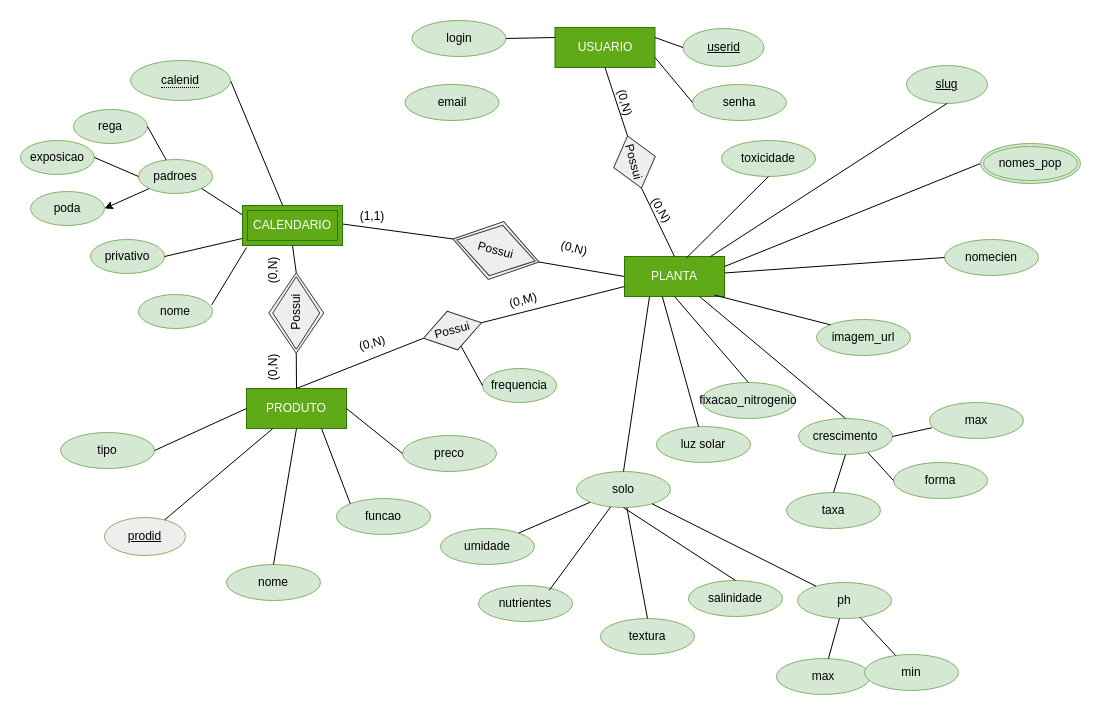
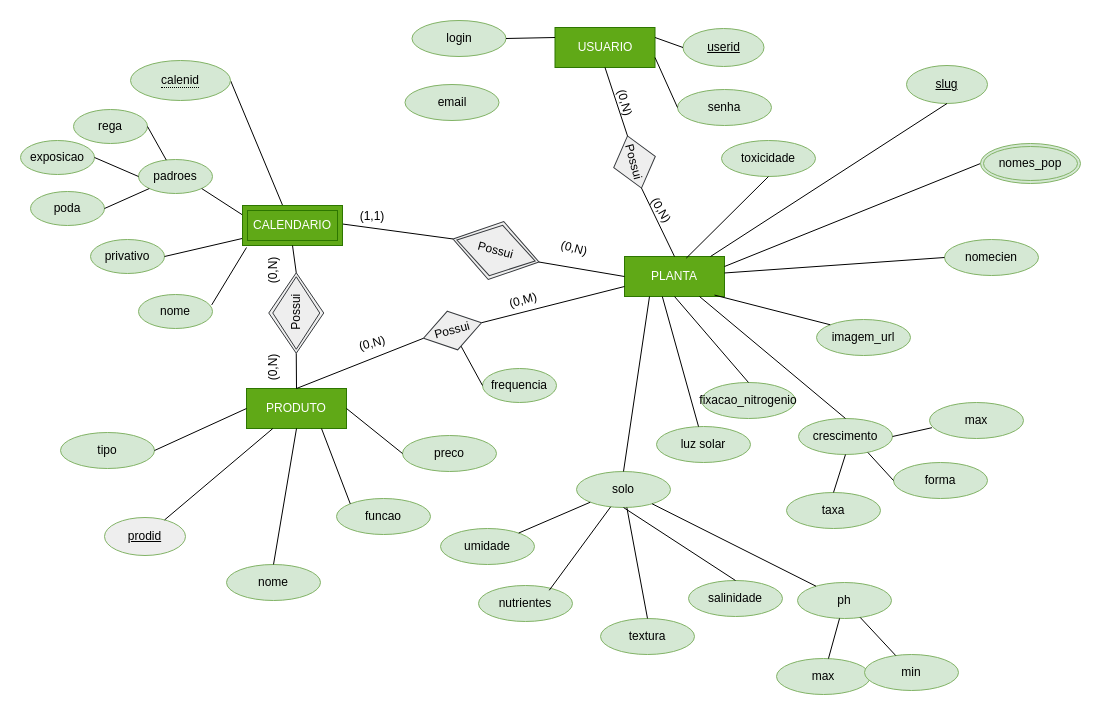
node "senha": moved (740, 103) -> (725, 108)
edge "padroes" -> "poda": arrowhead classic -> none
